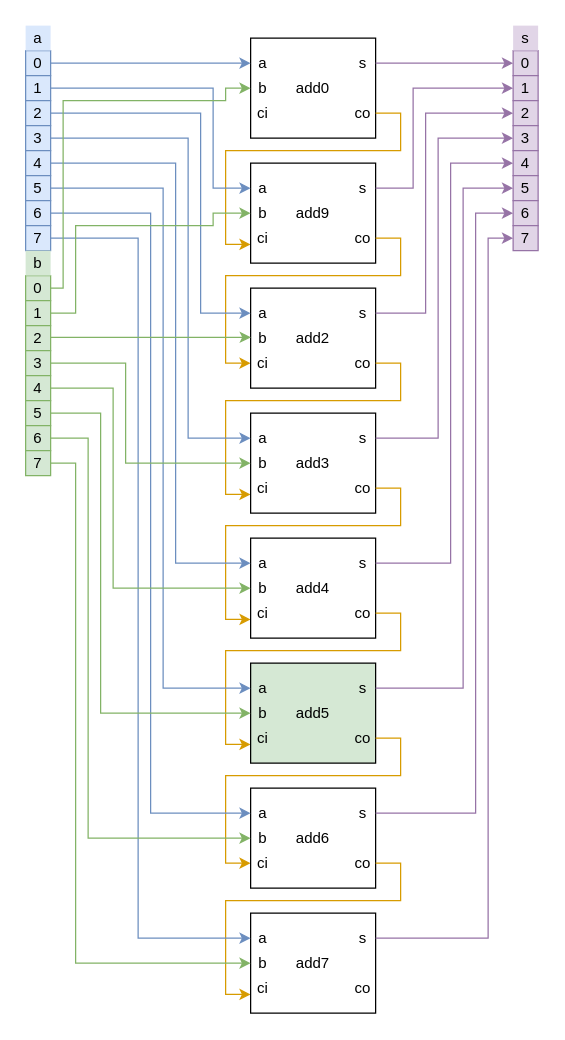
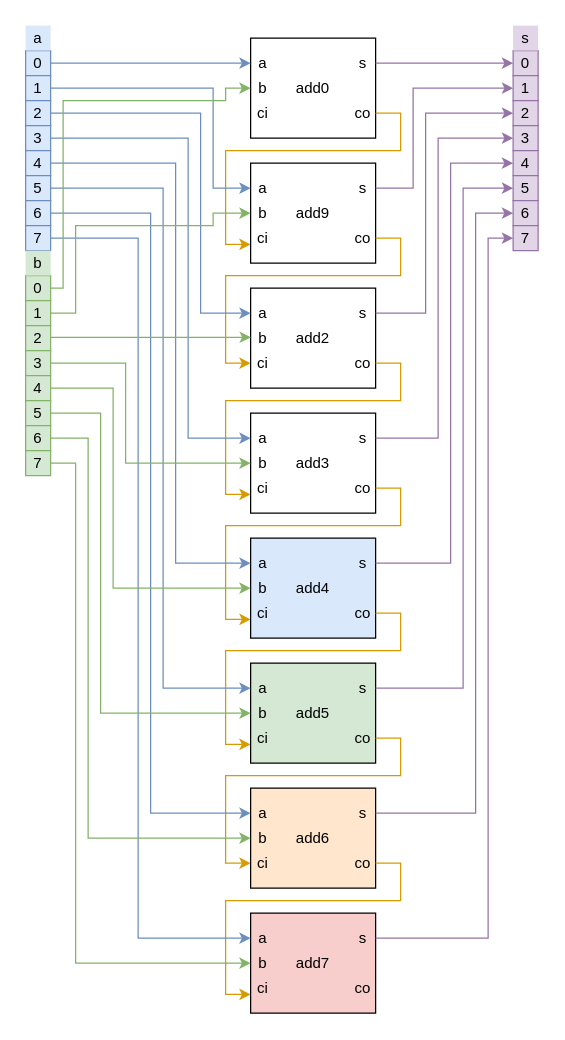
node "add4": fillcolor #ffffff -> #dae8fc
node "add6": fillcolor #ffffff -> #ffe6cc
node "add7": fillcolor #ffffff -> #f8cecc
